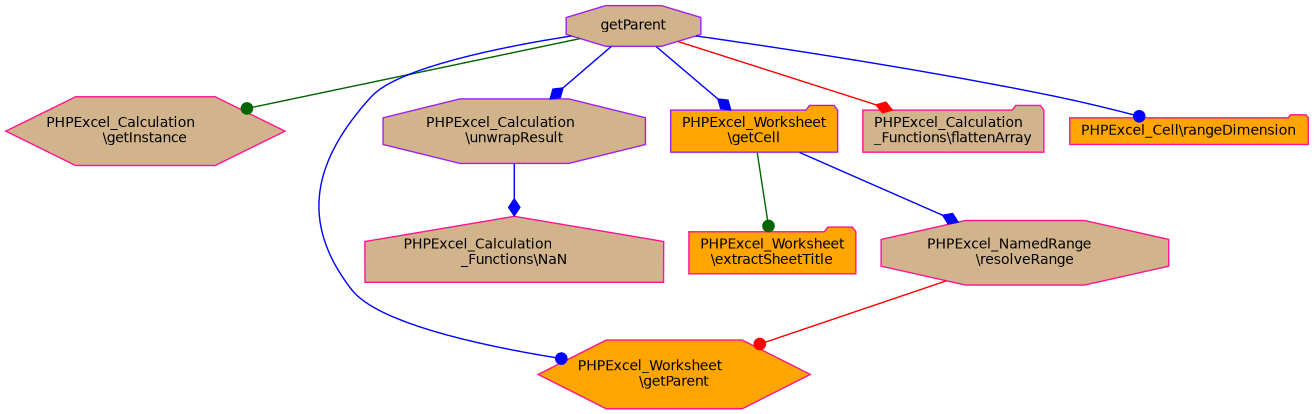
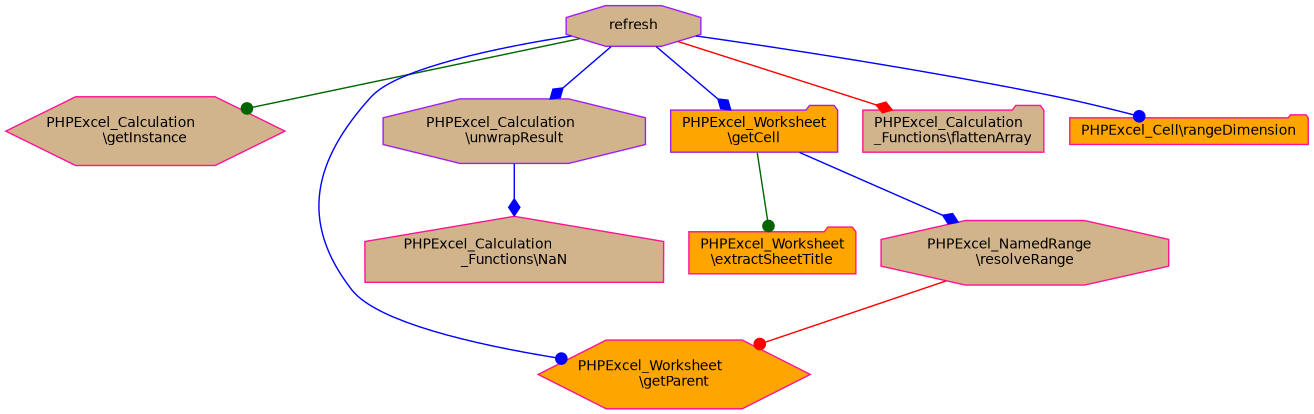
node "getParent": label "getParent" -> "refresh"
